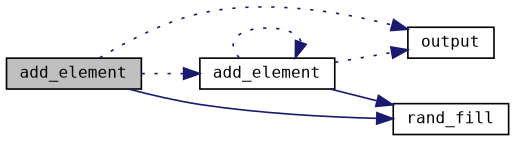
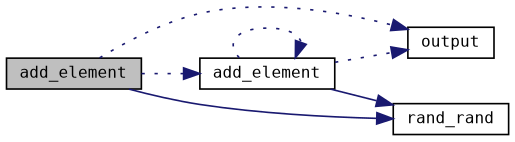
node "rand_fill": label "rand_fill" -> "rand_rand"
